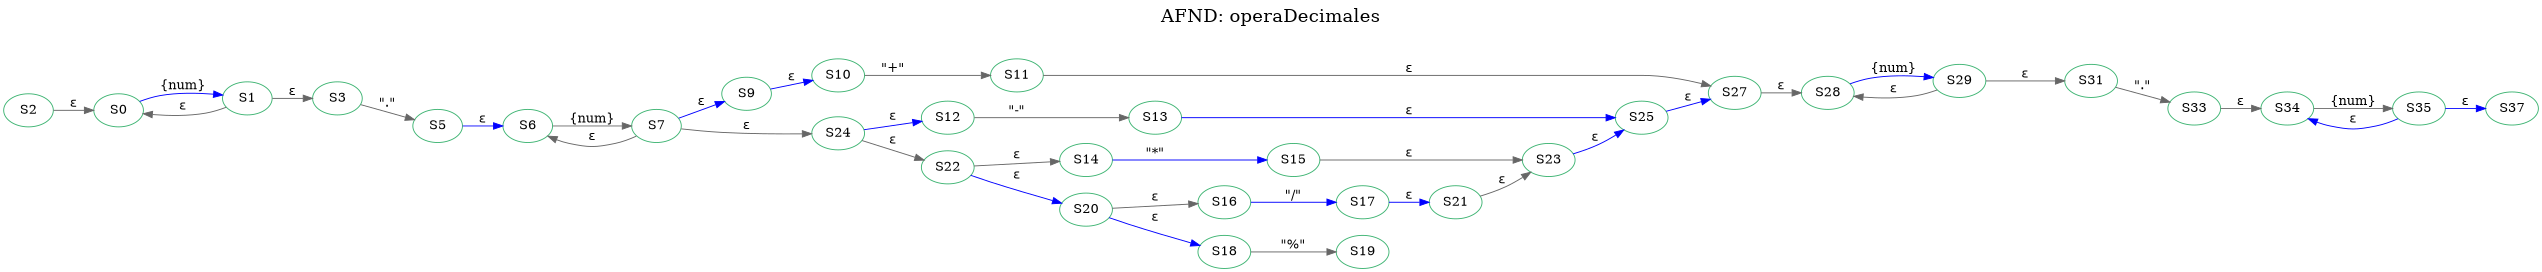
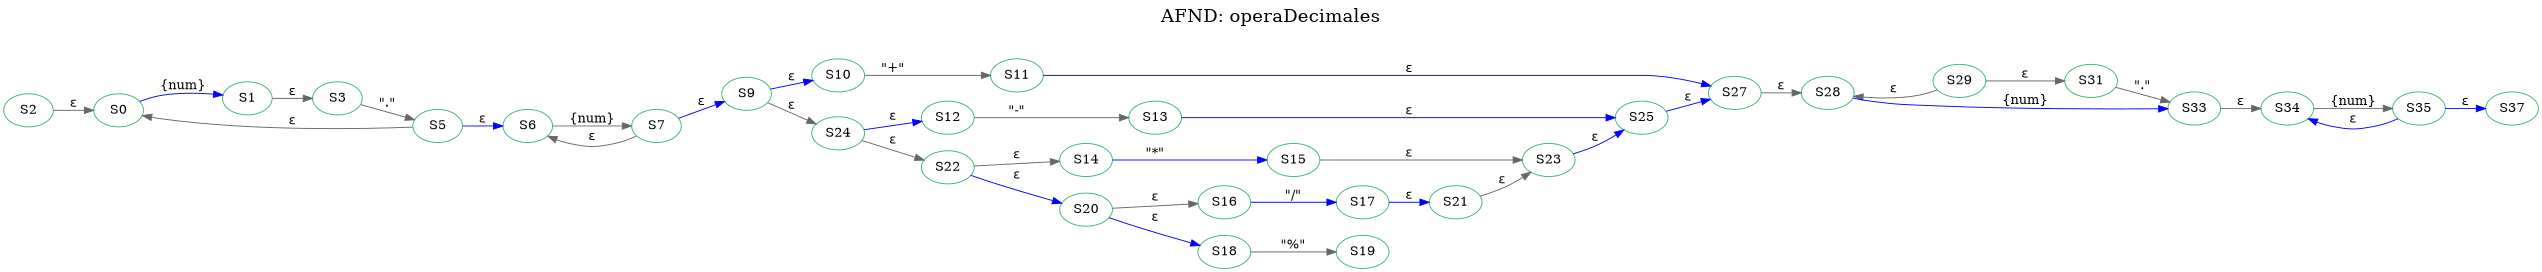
edge "S11" -> "S27": color gray40 -> blue
edge "S28" -> "S29": now "S28" -> "S33"
edge "S1" -> "S0": now "S5" -> "S0"
edge "S7" -> "S24": now "S9" -> "S24"
